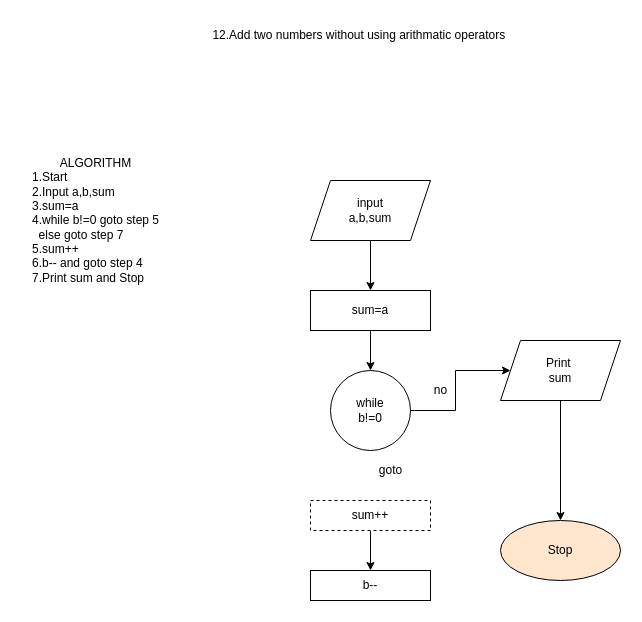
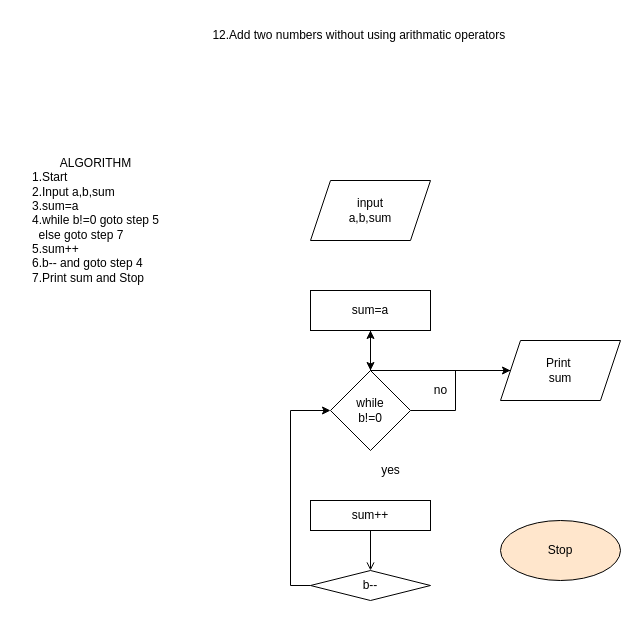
edge "input a,b,sum" -> "sum=a": removed
node "while b!=0": shape ellipse -> diamond
edge "Print sum" -> "Stop": now "Print sum" -> "sum=a"
node "goto": label "goto" -> "yes"
edge "b--" -> "while b!=0": added
node "sum++": style dashed -> solid
edge "sum++" -> "b--": arrowhead classic -> open
node "b--": shape rectangle -> diamond
